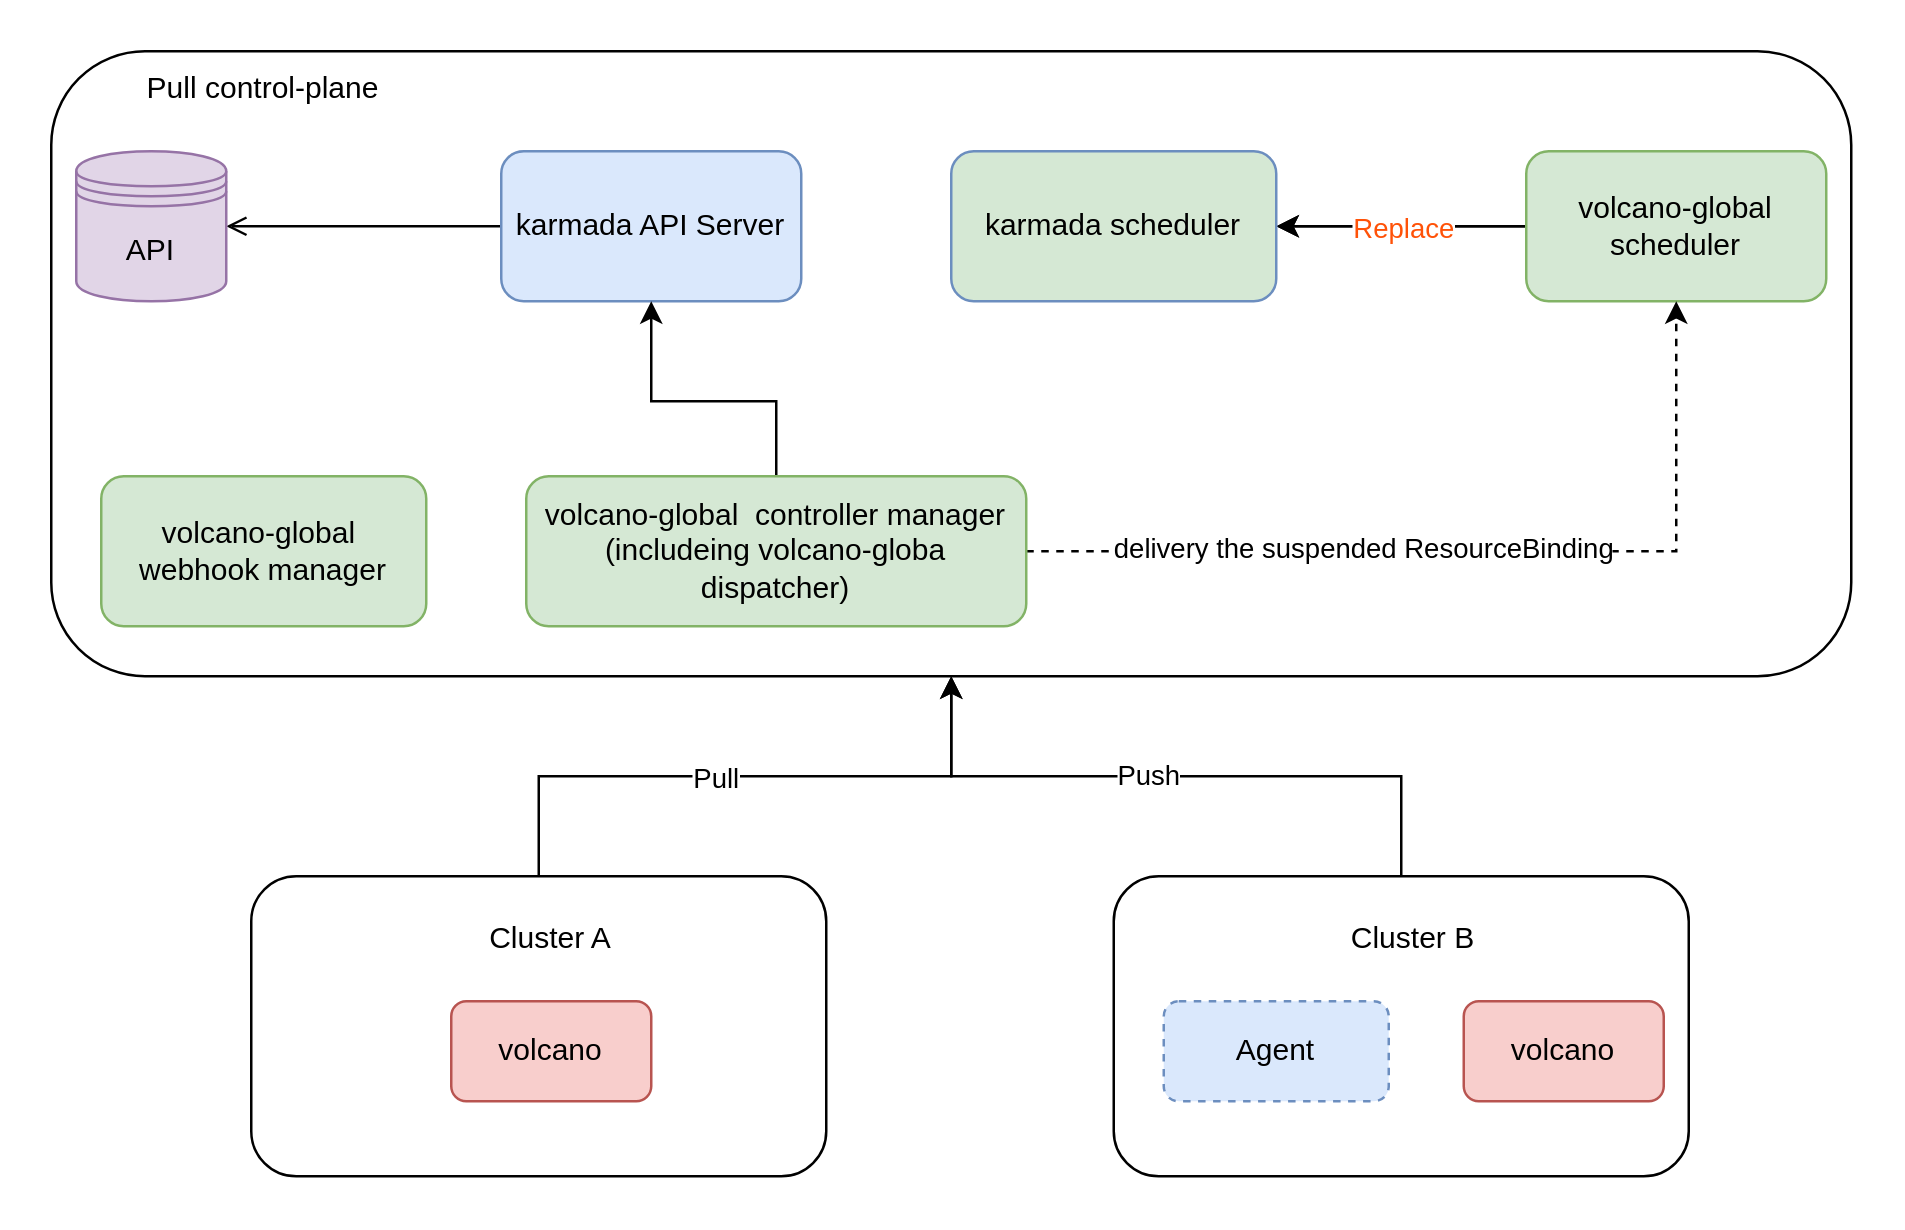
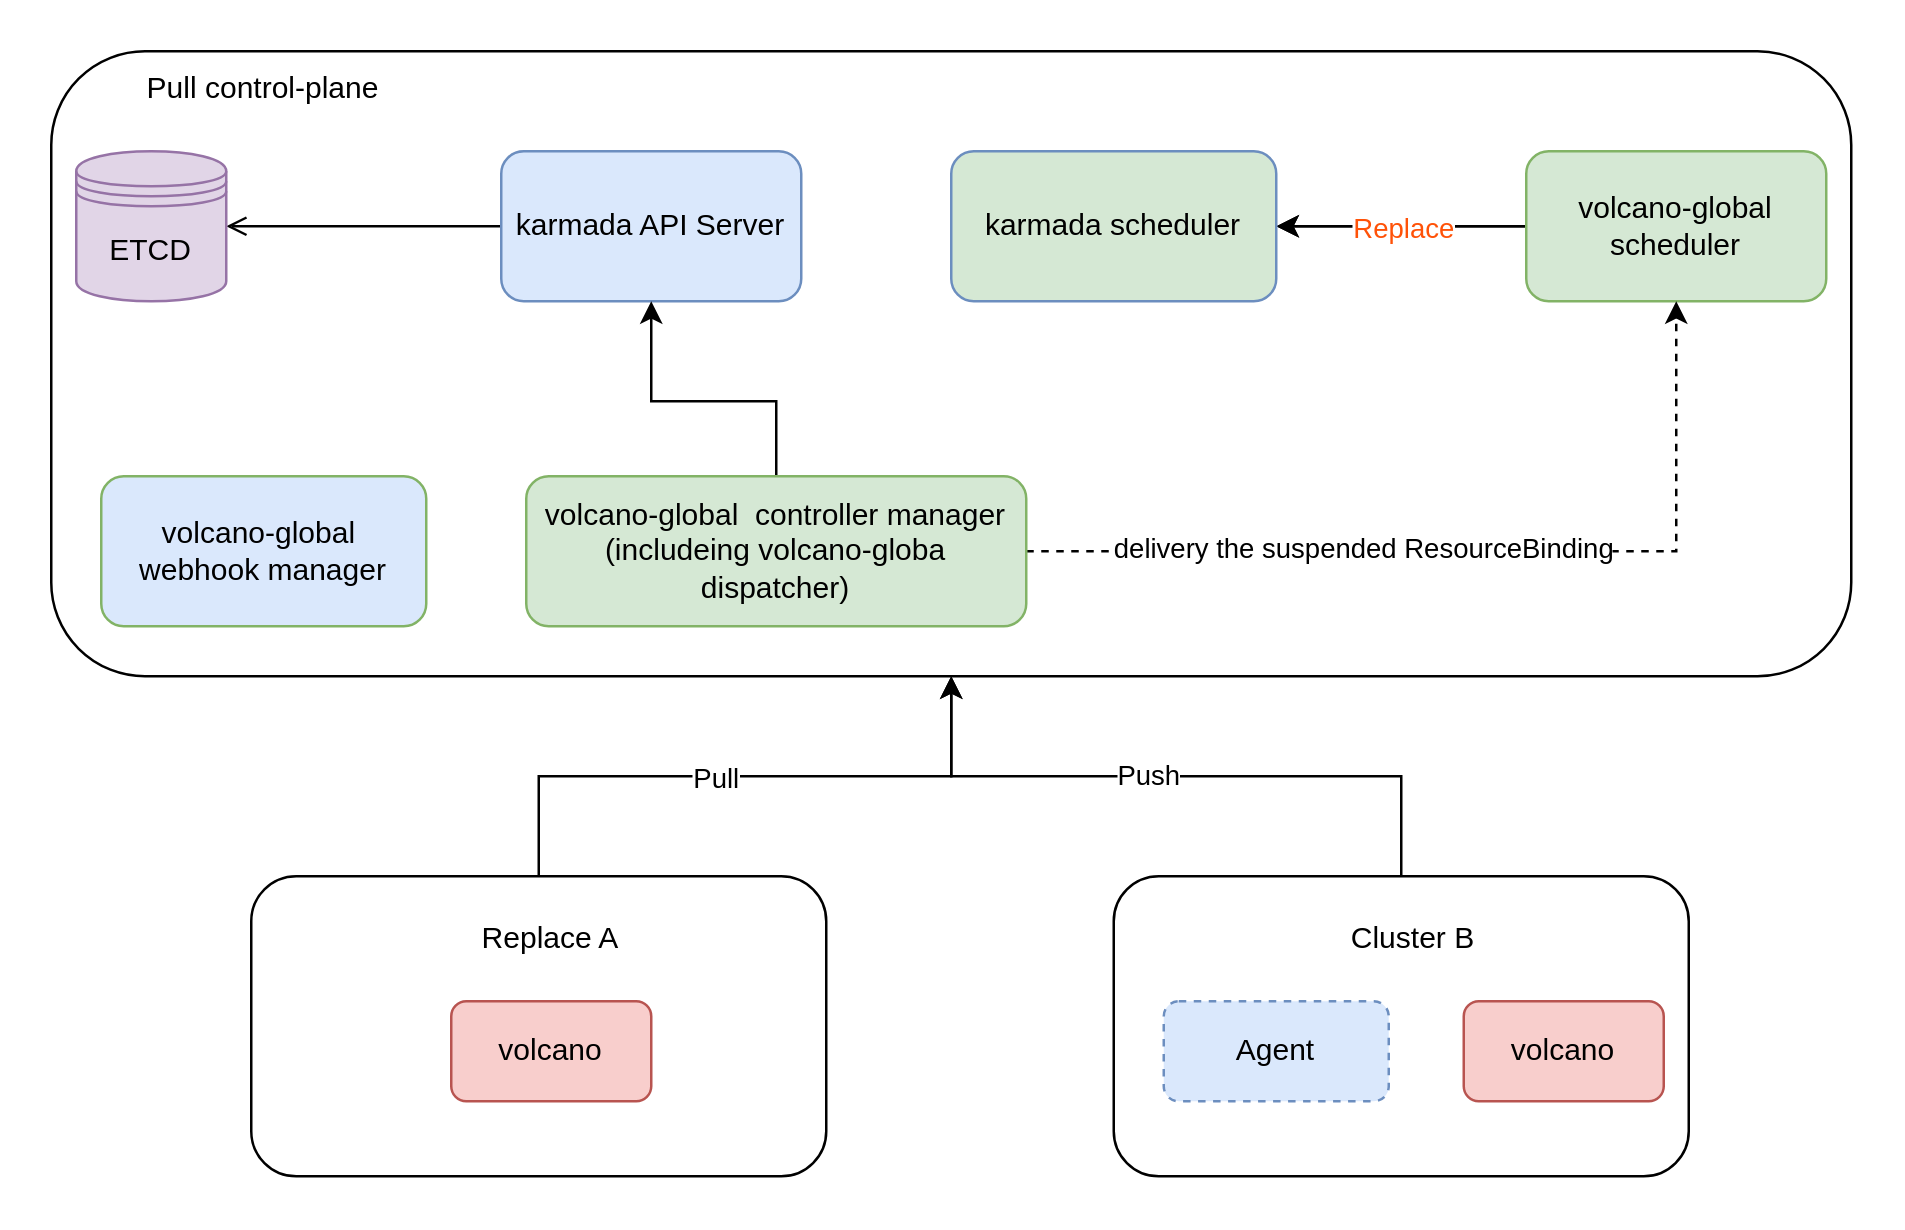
node "API": label "API" -> "ETCD"
node "volcano-global webhook manager": fillcolor #d5e8d4 -> #dae8fc
node "Cluster A": label "Cluster A" -> "Replace A"
